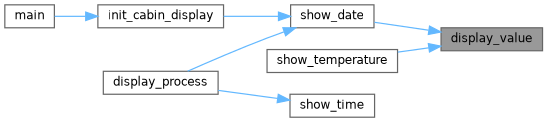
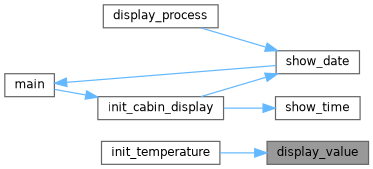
edge "show_date" -> "display_value": now "show_date" -> "main"
node "show_temperature": label "show_temperature" -> "init_temperature"
edge "display_process" -> "show_time": now "init_cabin_display" -> "show_time"
